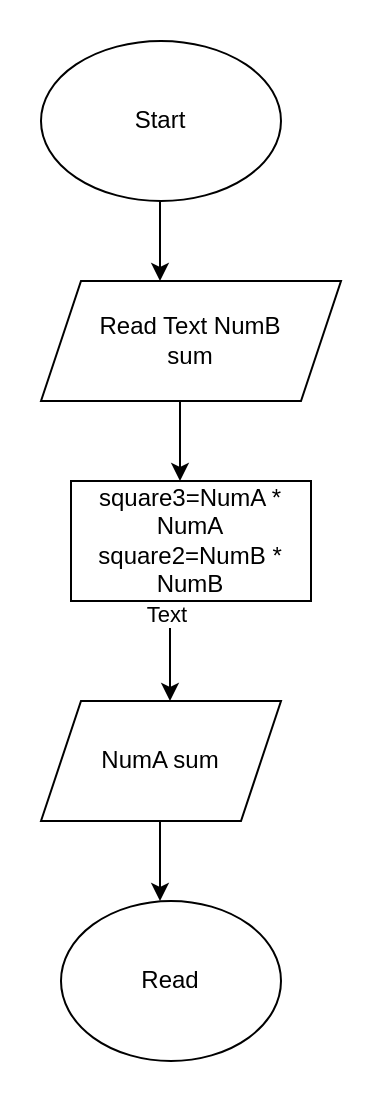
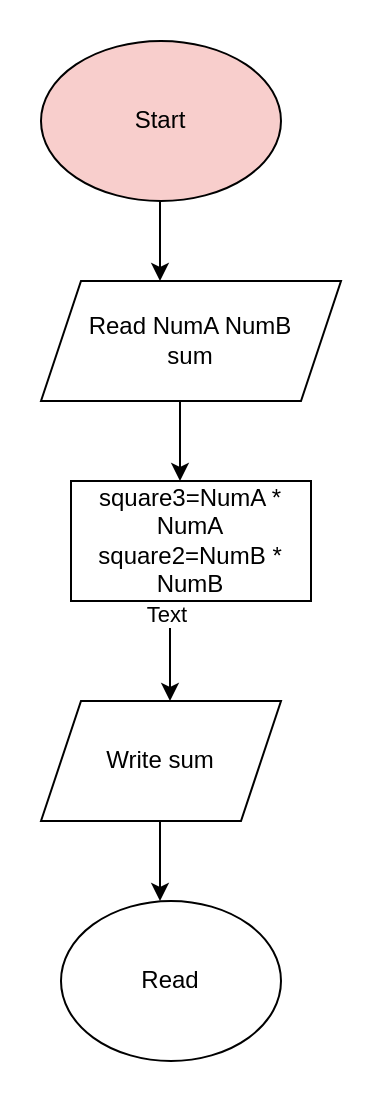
node "Start": fillcolor #ffffff -> #f8cecc
node "Read Text NumB sum": label "Read Text NumB sum" -> "Read NumA NumB sum"
node "NumA sum": label "NumA sum" -> "Write sum"
